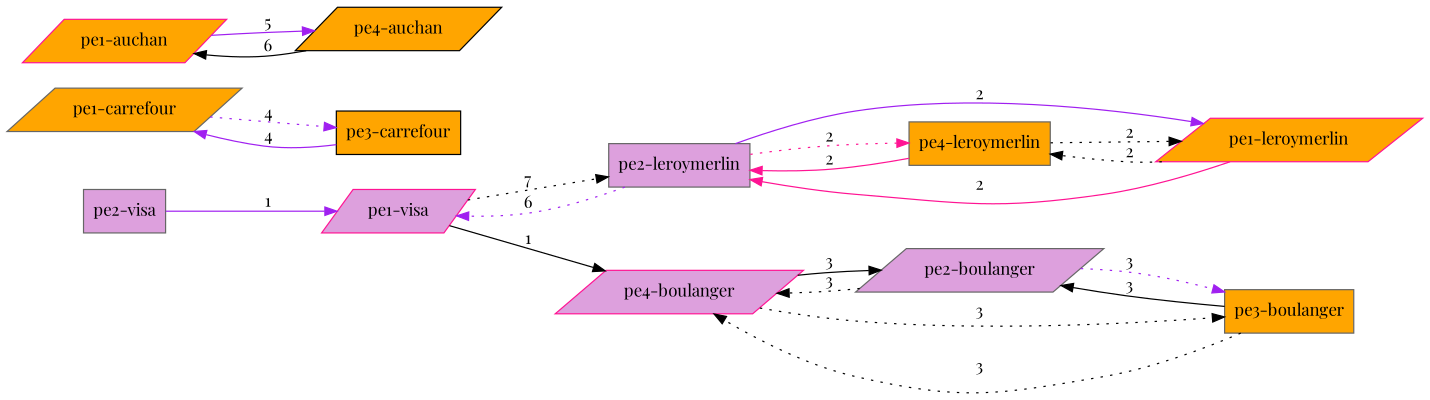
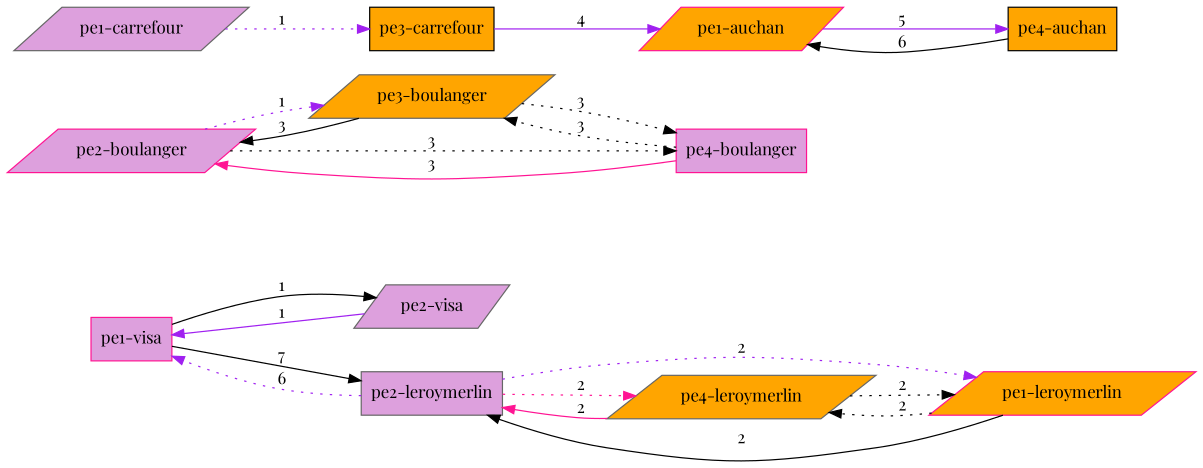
node "pe4-auchan": shape parallelogram -> box
edge "pe2-leroymerlin" -> "pe1-leroymerlin": style solid -> dotted
node "pe1-carrefour": fillcolor orange -> plum
edge "pe1-carrefour" -> "pe3-carrefour": label "4" -> "1"
node "pe4-leroymerlin": shape box -> parallelogram
edge "pe3-carrefour" -> "pe1-carrefour": now "pe3-carrefour" -> "pe1-auchan"
edge "pe1-visa" -> "pe2-leroymerlin": style dotted -> solid
edge "pe1-leroymerlin" -> "pe2-leroymerlin": color deeppink -> black
node "pe2-visa": shape box -> parallelogram
node "pe1-visa": shape parallelogram -> box
edge "pe1-visa" -> "pe4-boulanger": now "pe1-visa" -> "pe2-visa"
edge "pe2-boulanger" -> "pe3-boulanger": label "3" -> "1"
node "pe2-boulanger": color gray40 -> deeppink
edge "pe4-boulanger" -> "pe2-boulanger": color black -> deeppink
node "pe4-boulanger": shape parallelogram -> box
node "pe3-boulanger": shape box -> parallelogram
